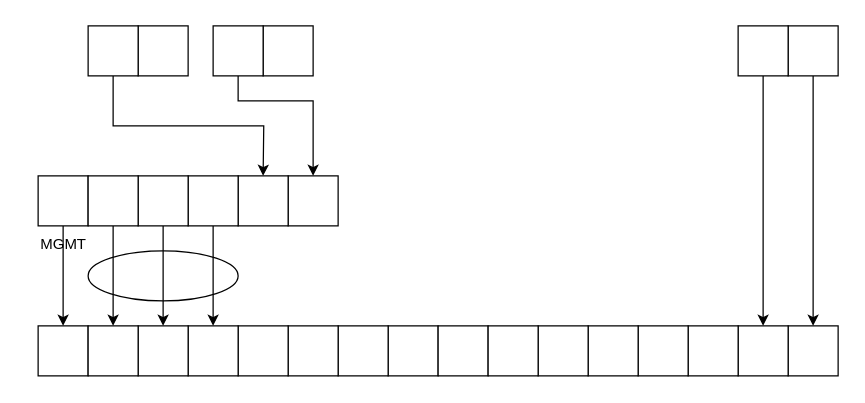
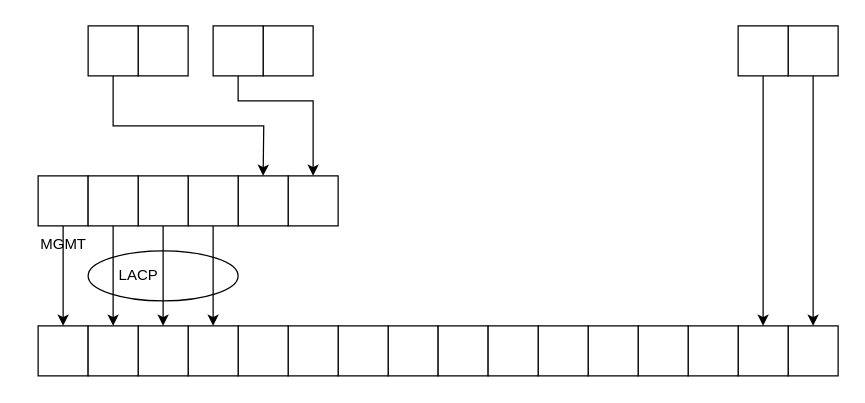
node "LACP": added
